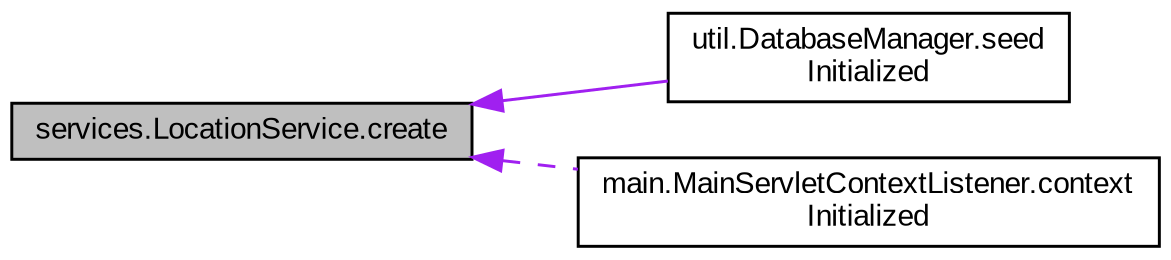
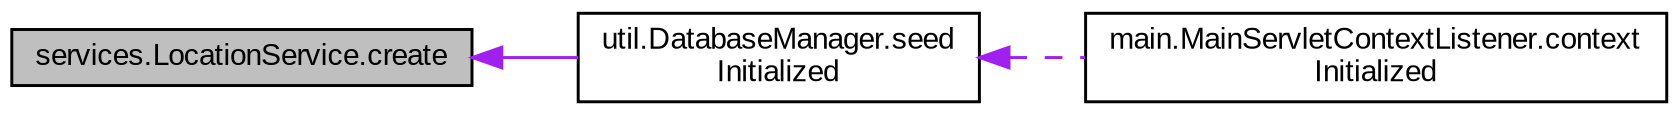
edge "main.MainServletContextListener.context Initialized" -> "services.LocationService.create": now "main.MainServletContextListener.context Initialized" -> "util.DatabaseManager.seed Initialized"
